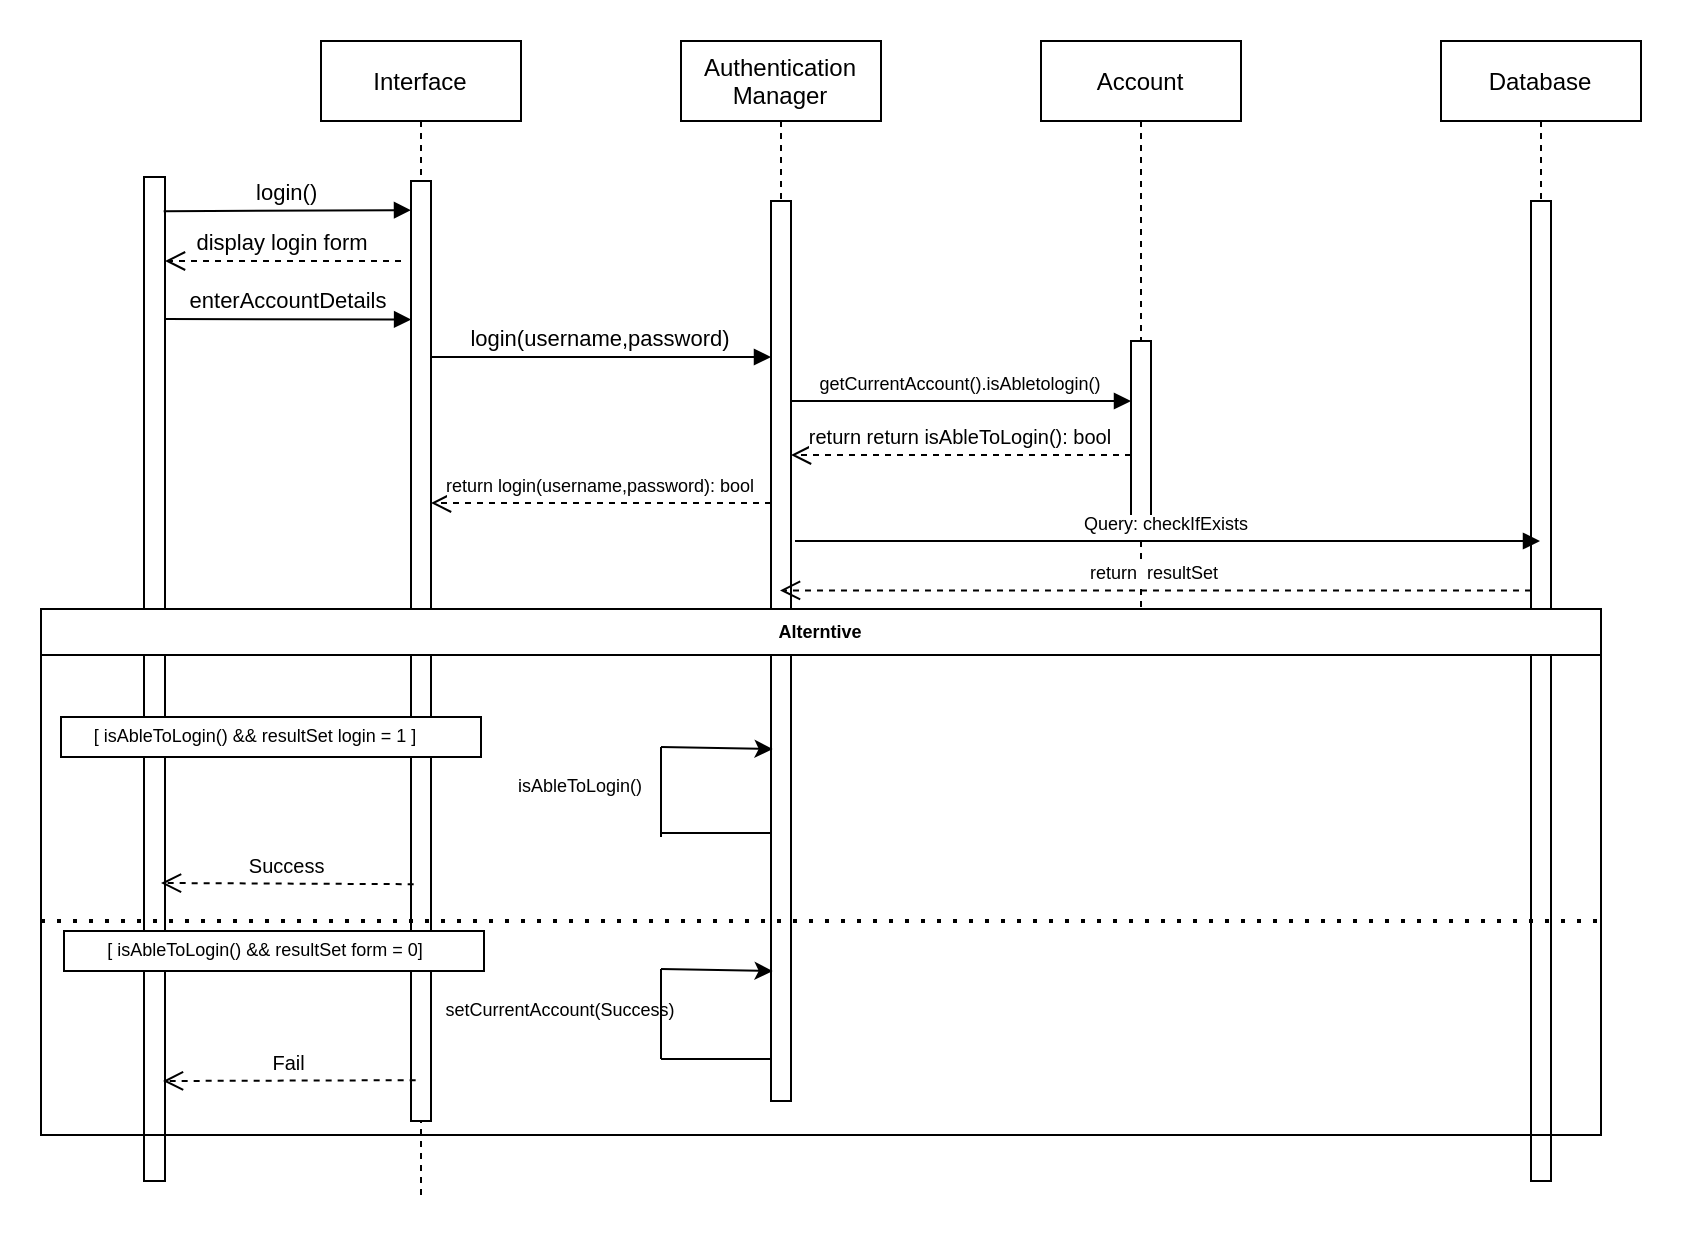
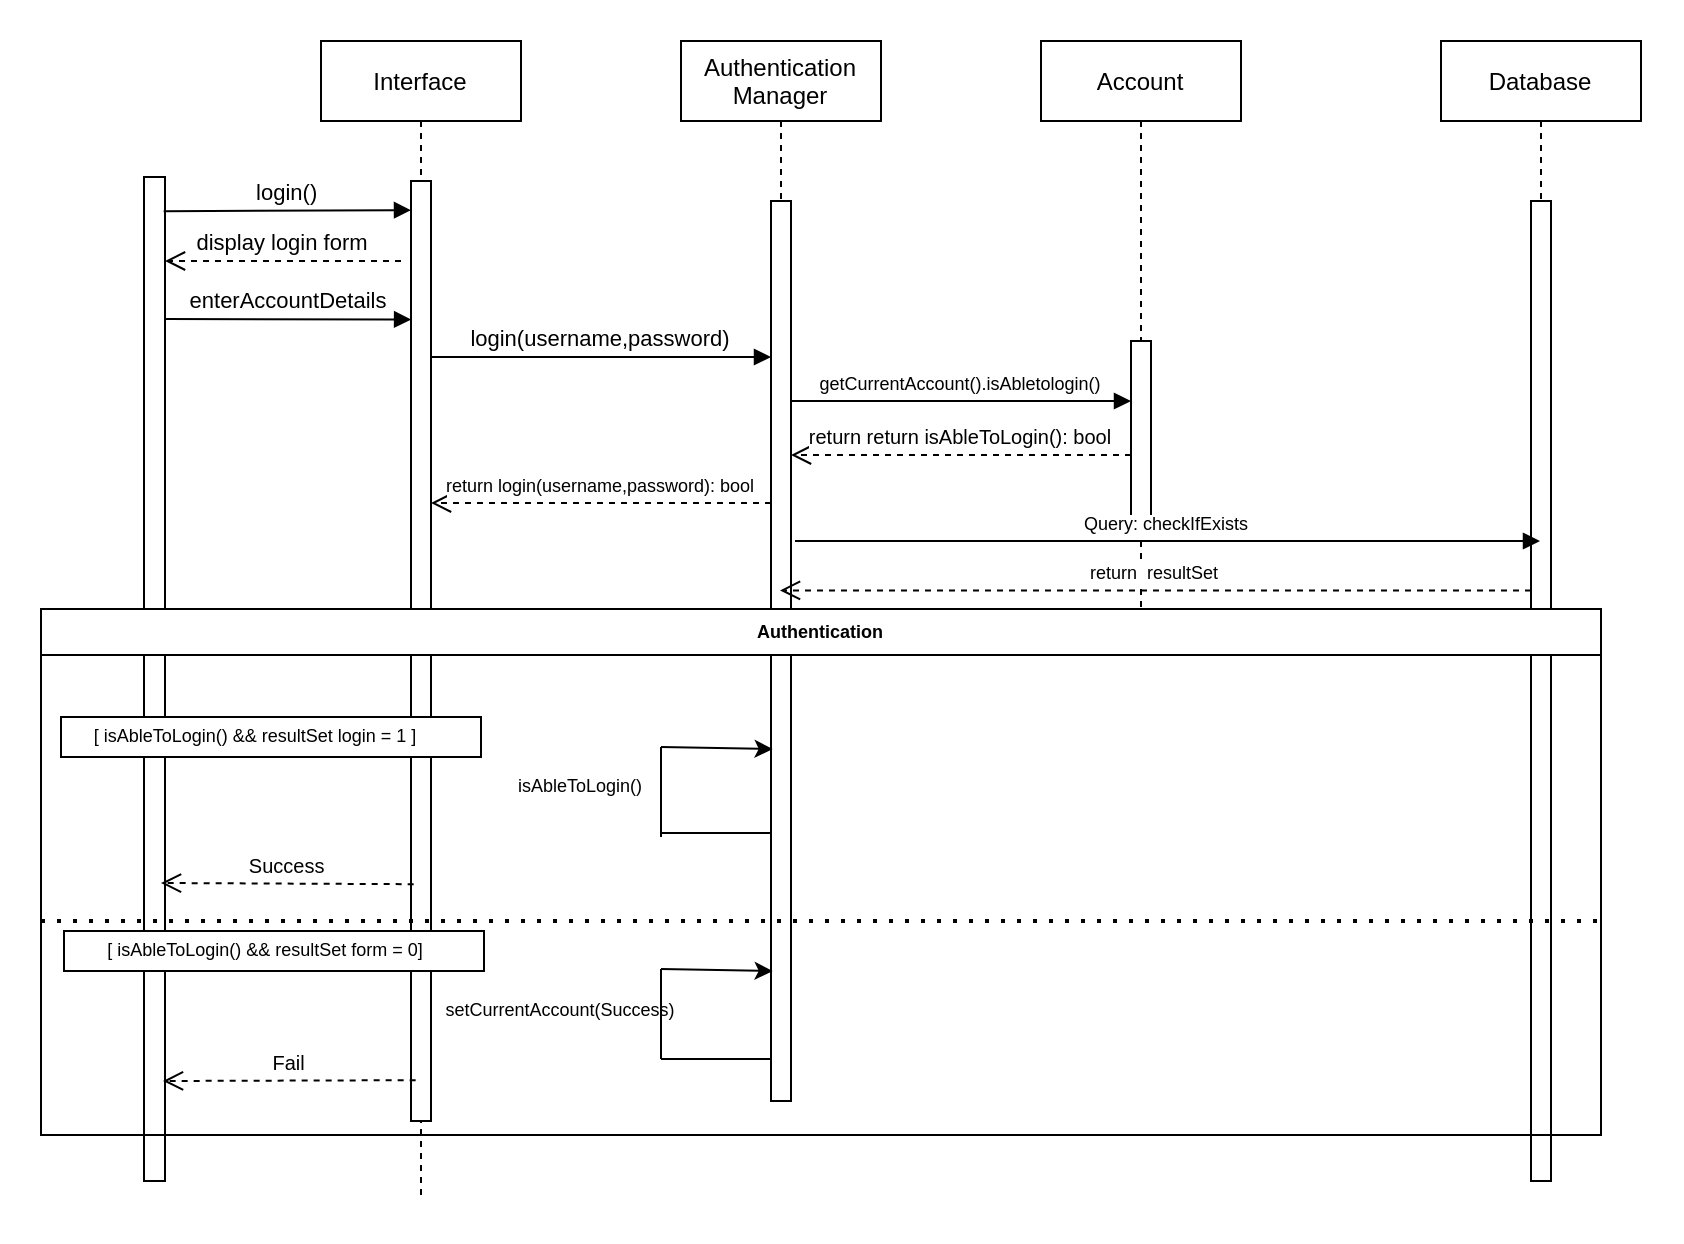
node "Alterntive": label "Alterntive" -> "Authentication"
